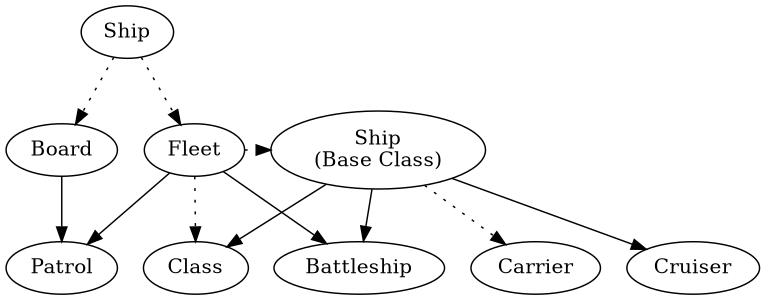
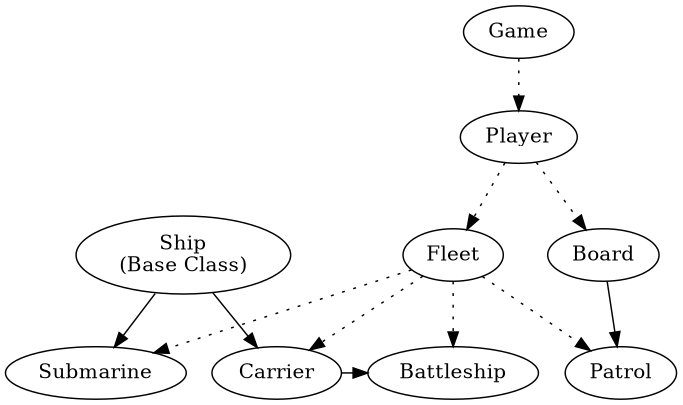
node "Ship": label "Ship" -> "Player"
node "Game": added
edge "Fleet" -> "Ship (Base Class)": now "Fleet" -> "Carrier"
edge "Fleet" -> "Battleship": style solid -> dotted
edge "Fleet" -> "Patrol": style solid -> dotted
edge "Ship (Base Class)" -> "Battleship": now "Carrier" -> "Battleship"
edge "Ship (Base Class)" -> "Carrier": style dotted -> solid
node "Class": label "Class" -> "Submarine"
node "Cruiser": removed
